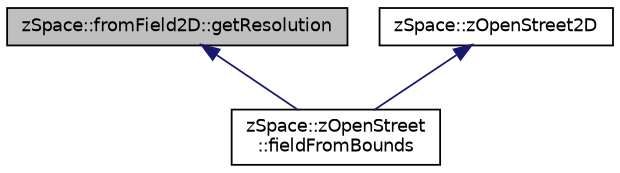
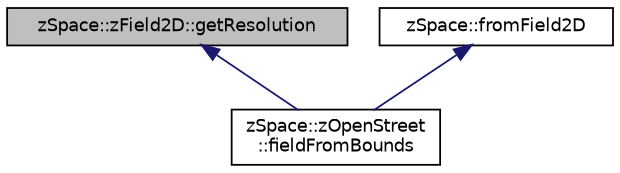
node "zSpace::fromField2D::getResolution": label "zSpace::fromField2D::getResolution" -> "zSpace::zField2D::getResolution"
node "zSpace::zOpenStreet2D": label "zSpace::zOpenStreet2D" -> "zSpace::fromField2D"
